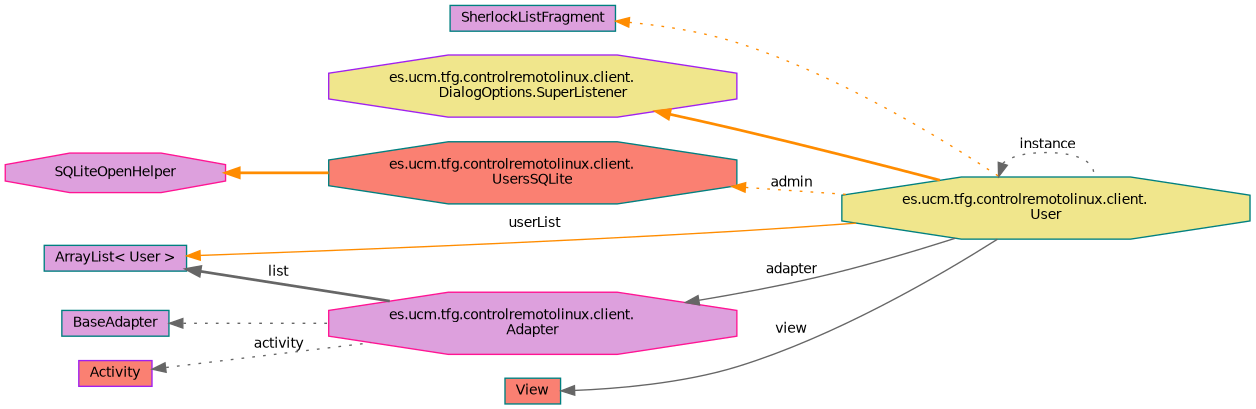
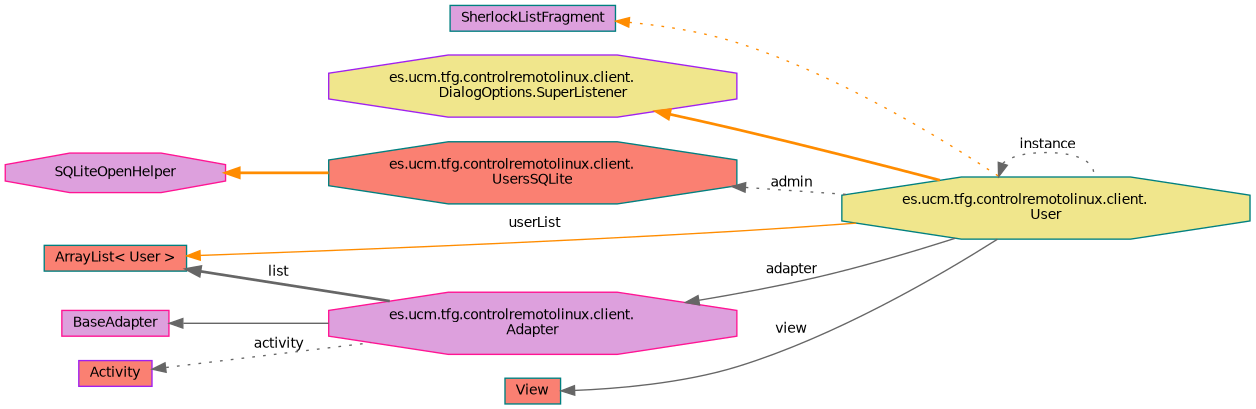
edge "es.ucm.tfg.controlremotolinux.client. User" -> "es.ucm.tfg.controlremotolinux.client. UsersSQLite": color darkorange -> gray40
node "ArrayList< User >": fillcolor plum -> salmon
node "BaseAdapter": color teal -> deeppink
edge "es.ucm.tfg.controlremotolinux.client. Adapter" -> "BaseAdapter": style dotted -> solid
